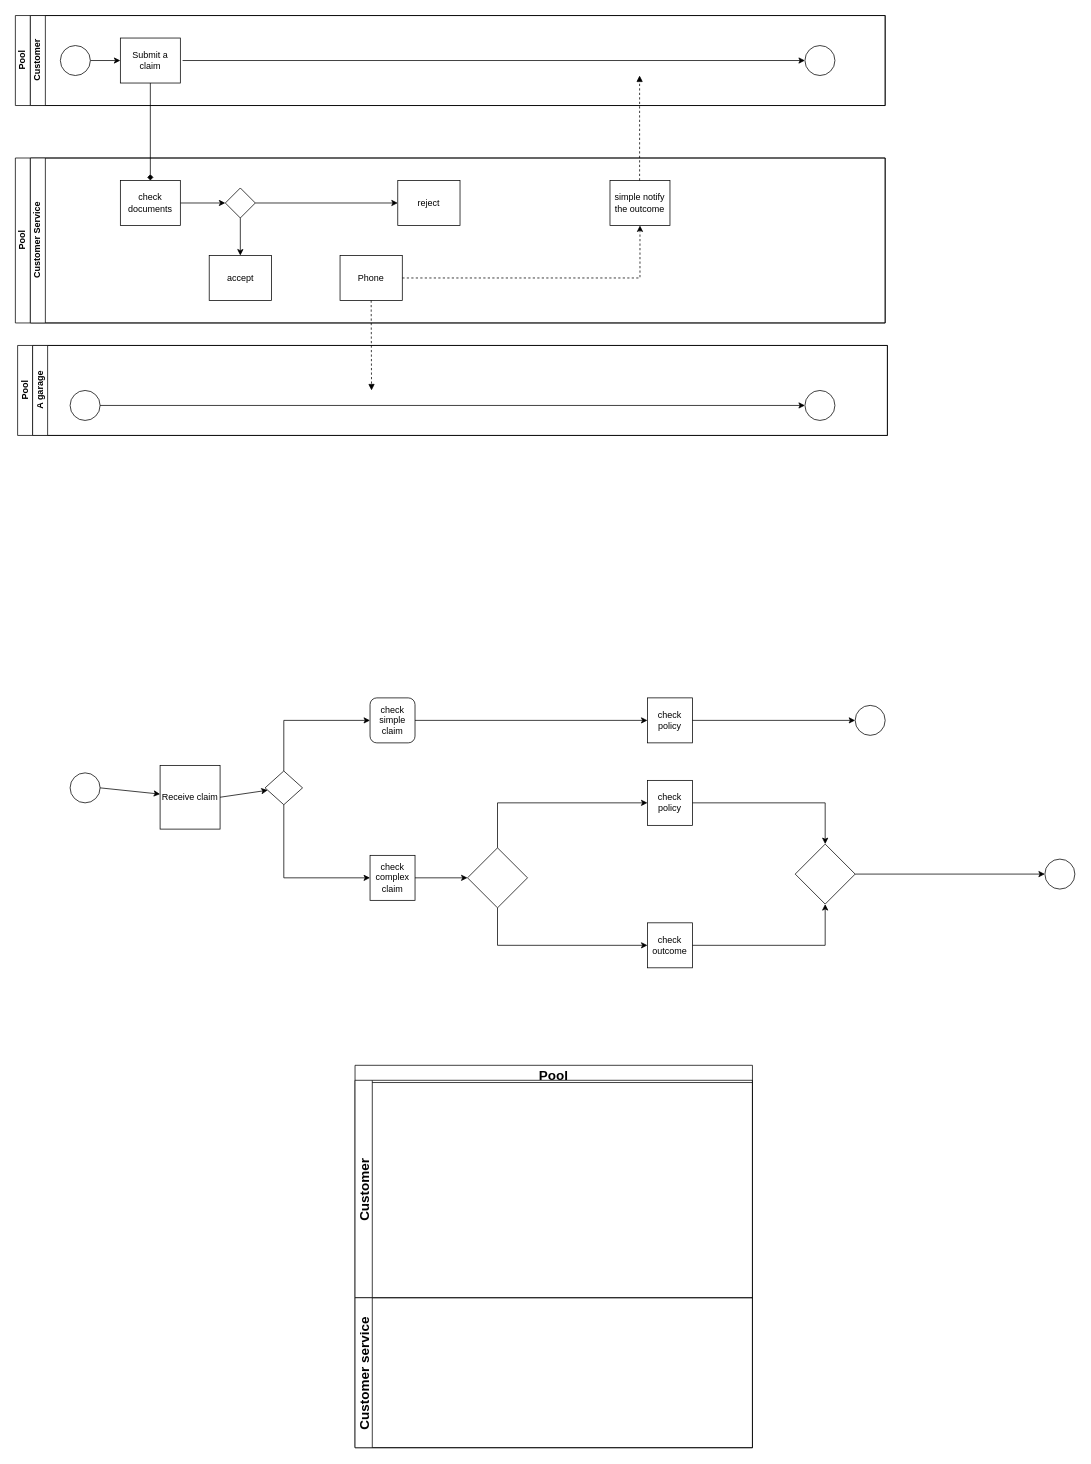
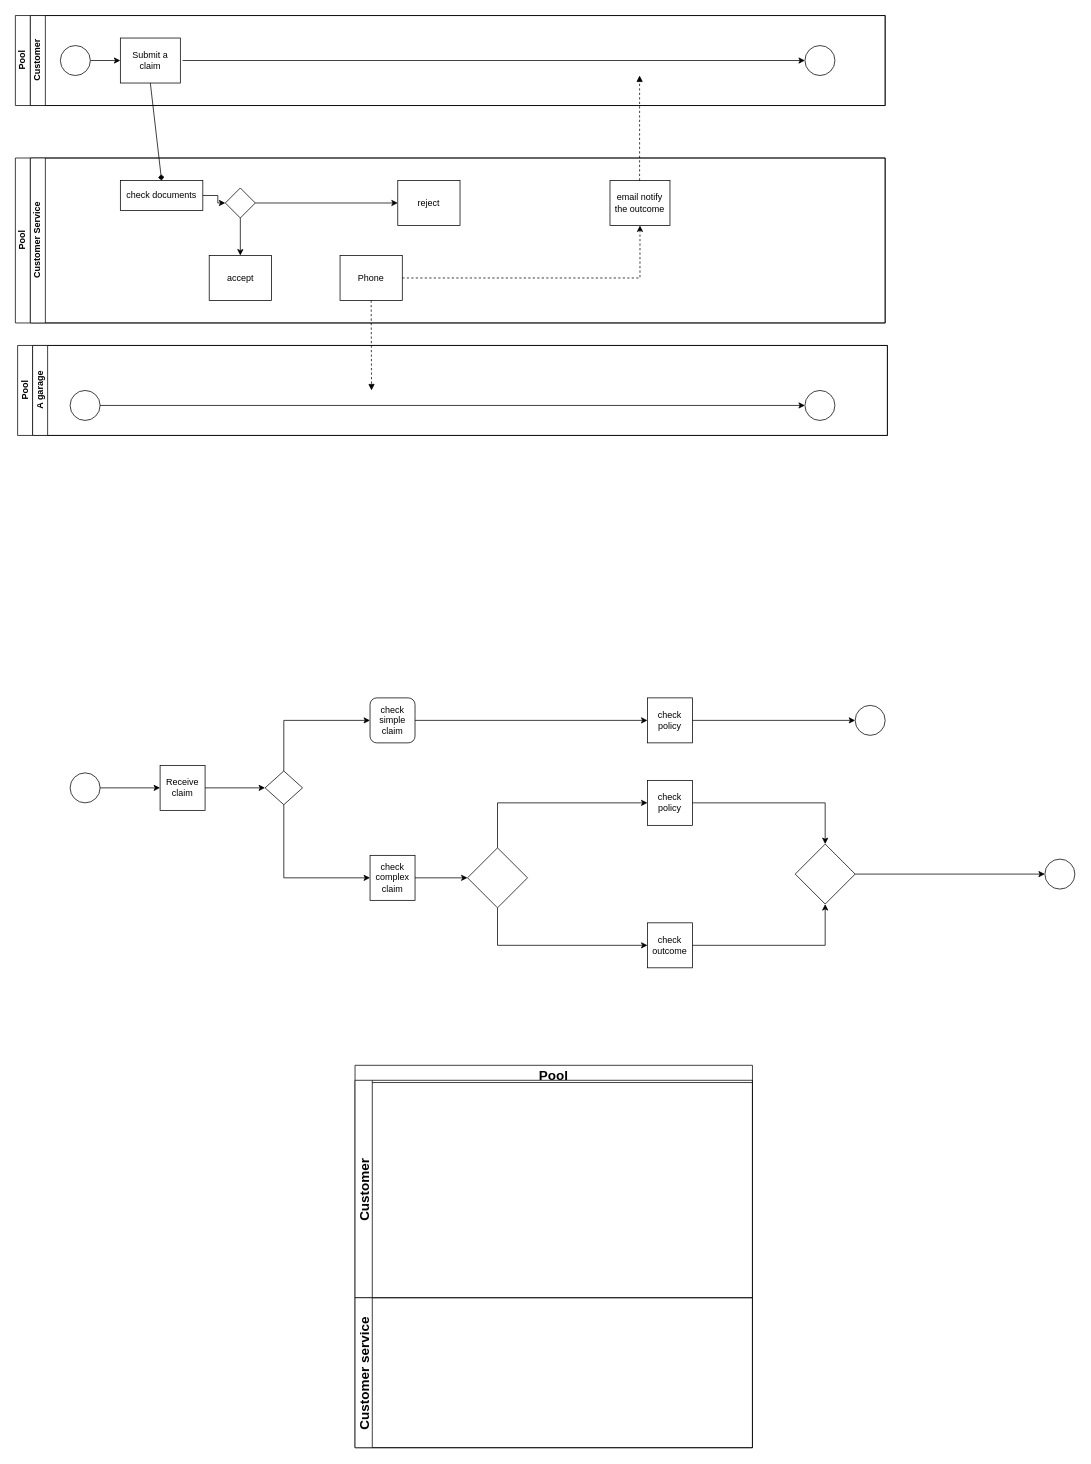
node "check documents": size 60x45 -> 83x30
node "simple notify the outcome": label "simple notify the outcome" -> "email notify the outcome"
node "Receive claim": size 60x64 -> 45x45
